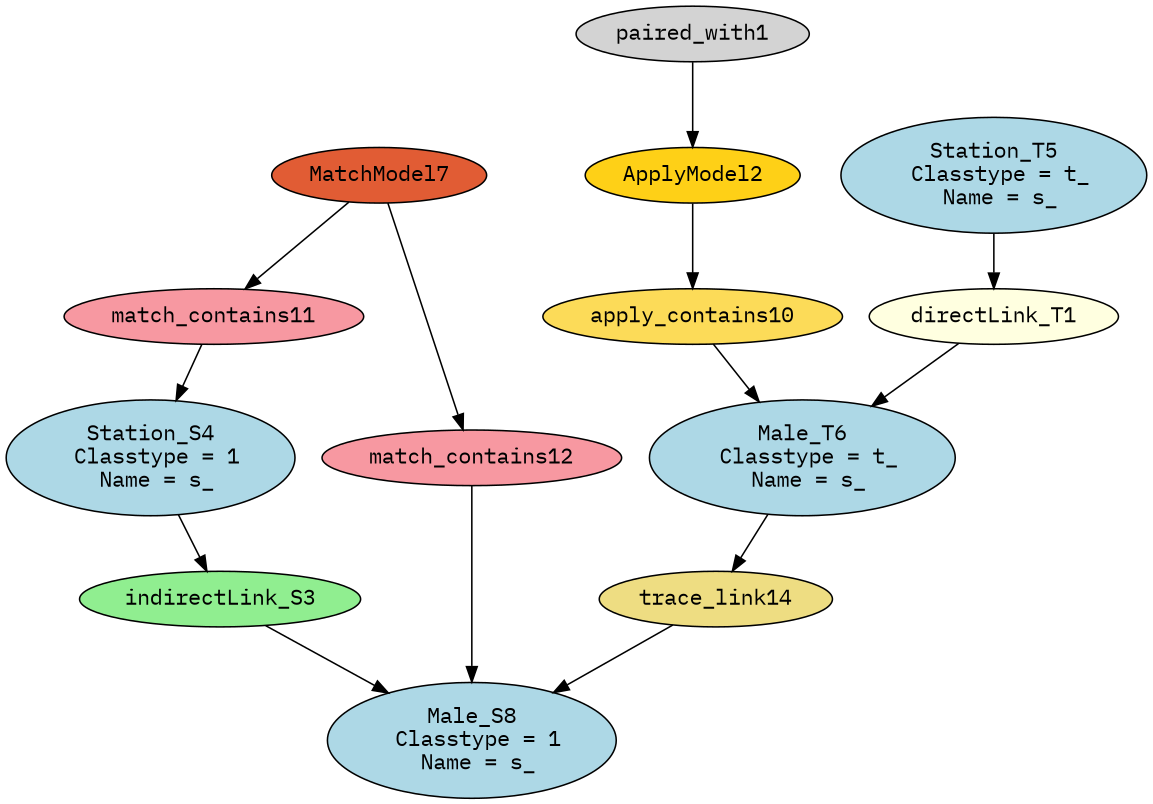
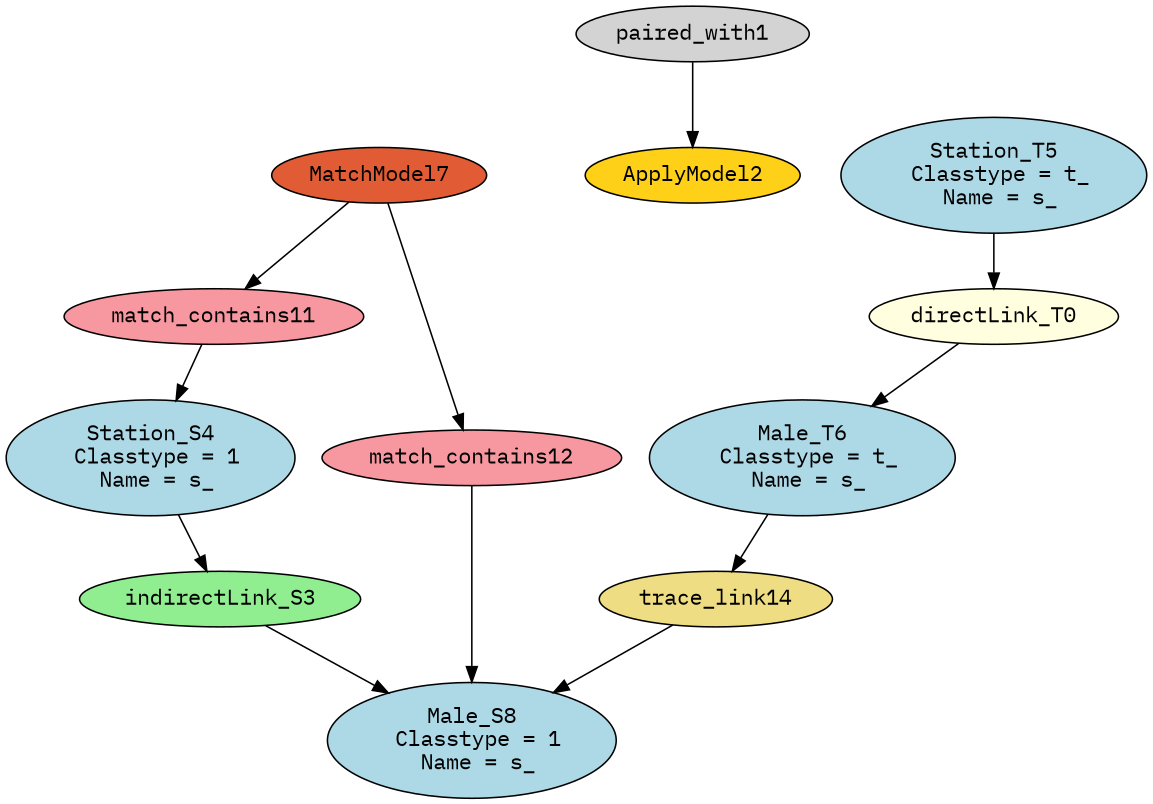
node "apply_contains10": removed
node "directLink_T1": label "directLink_T1" -> "directLink_T0"
